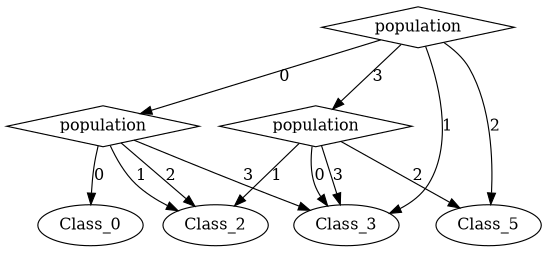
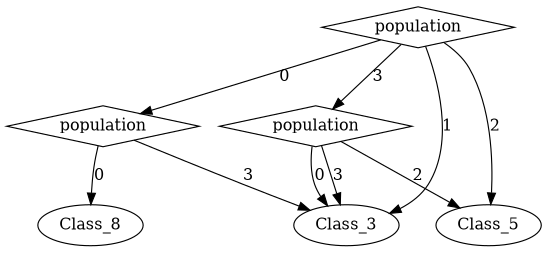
node "Class_0": label "Class_0" -> "Class_8"
node "Class_2": removed
